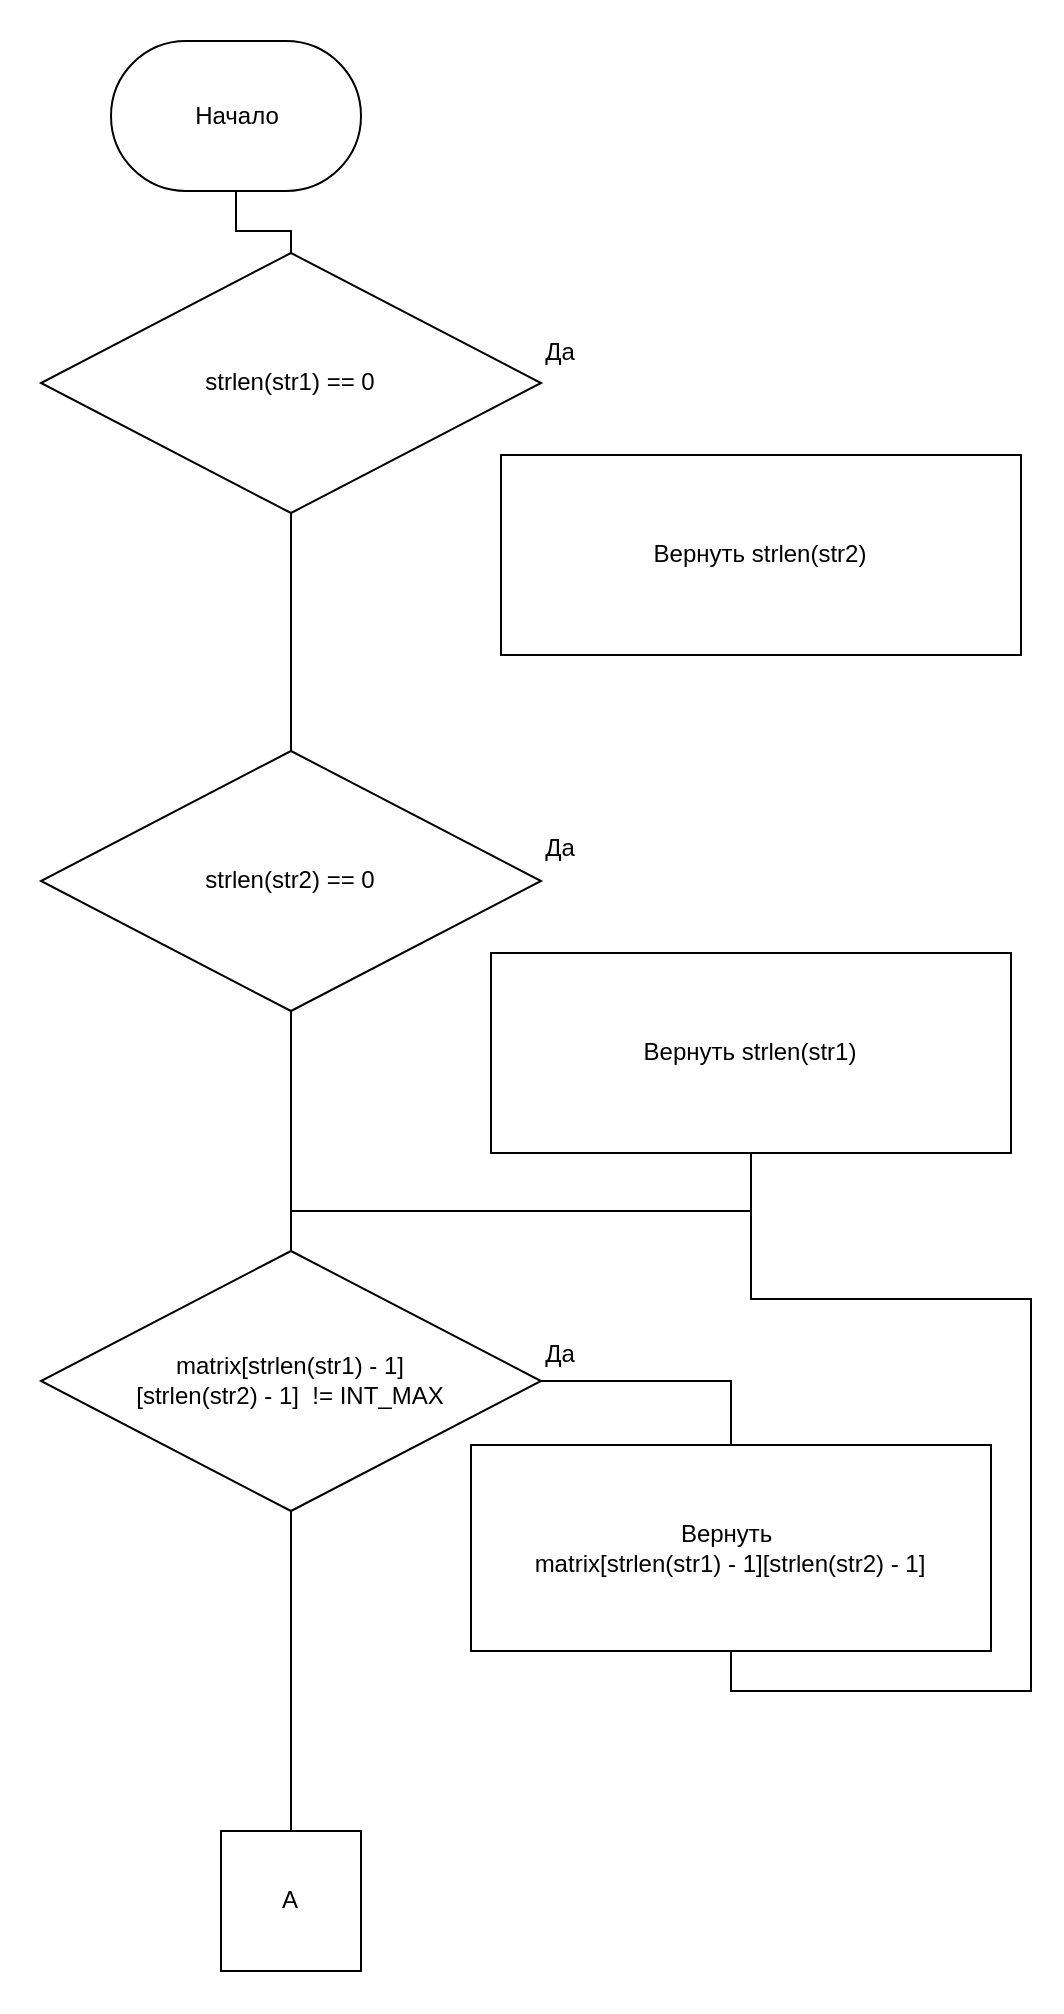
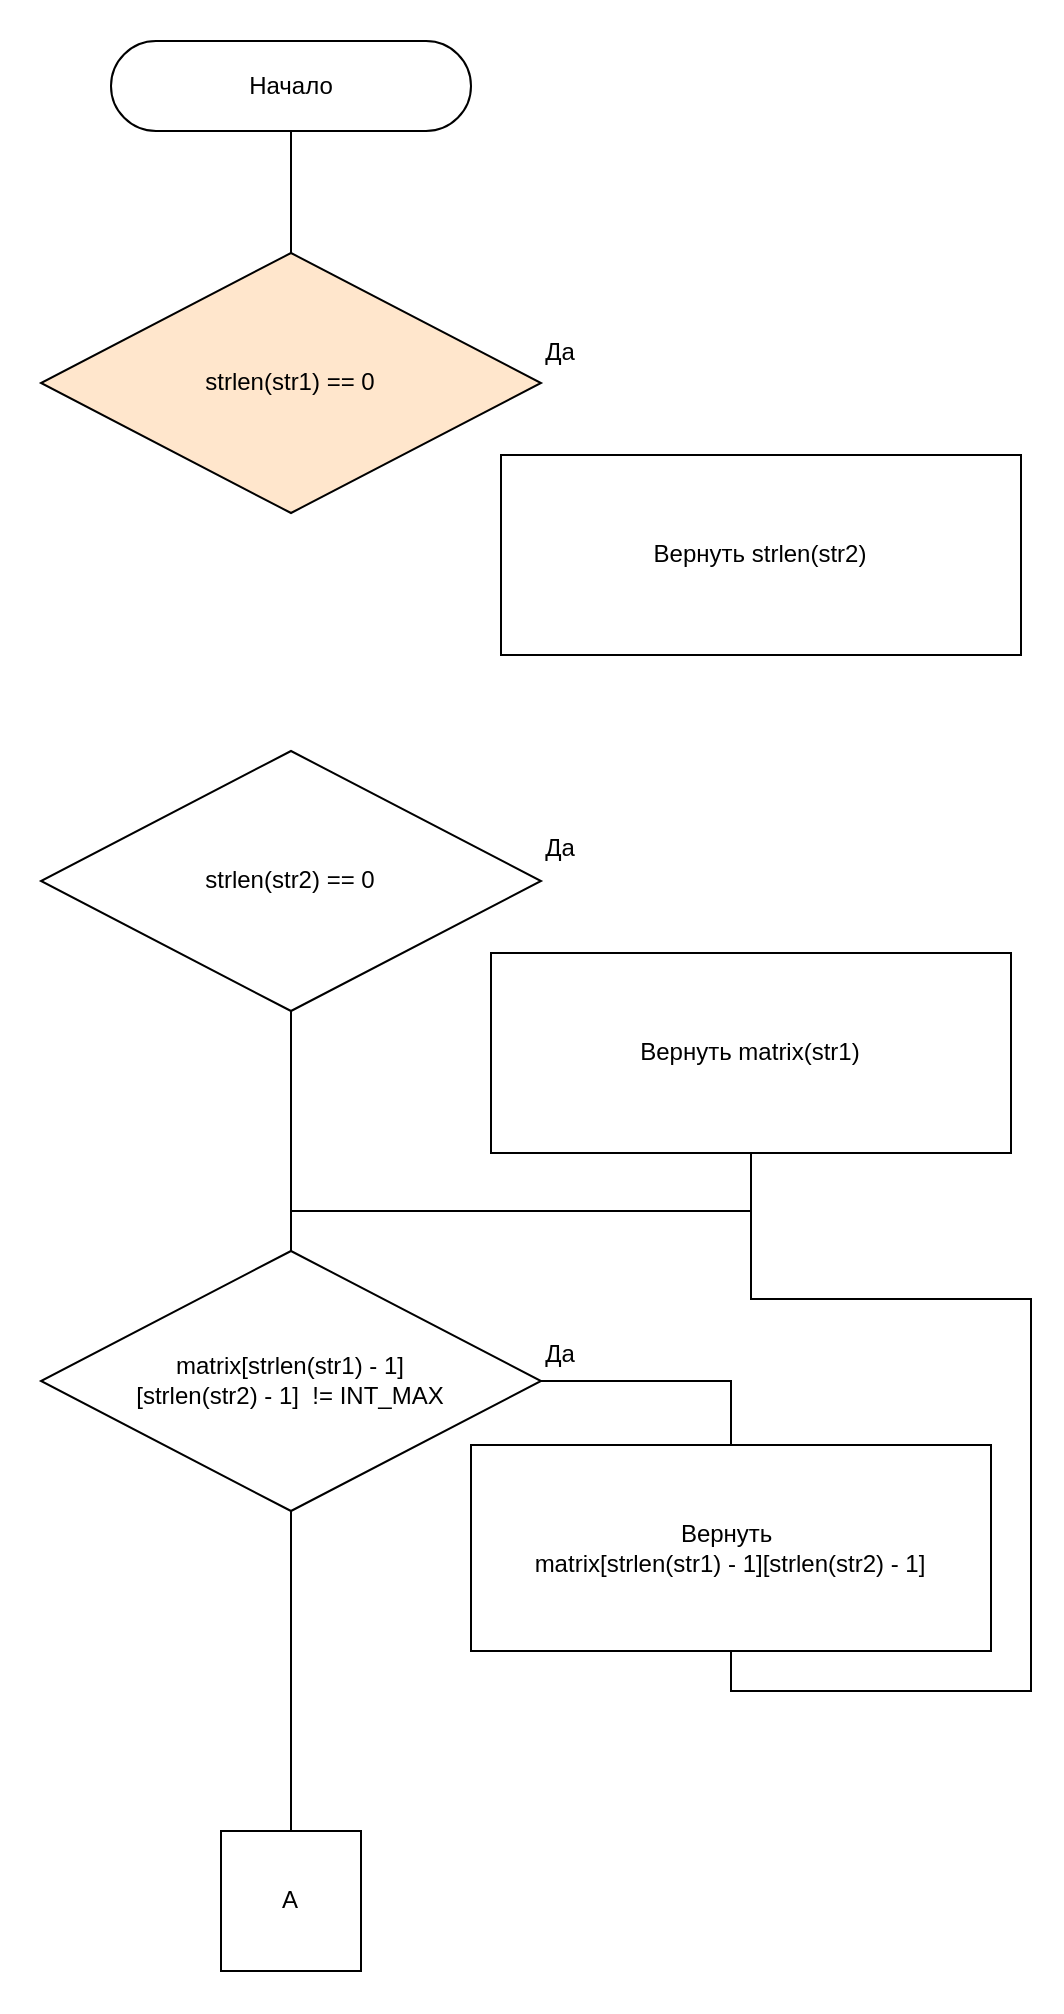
node "Начало": size 250x150 -> 360x90
node "strlen(str1) == 0": fillcolor #ffffff -> #ffe6cc
edge "strlen(str1) == 0" -- "strlen(str2) == 0": removed
node "Вернуть strlen(str1)": label "Вернуть strlen(str1)" -> "Вернуть matrix(str1)"
